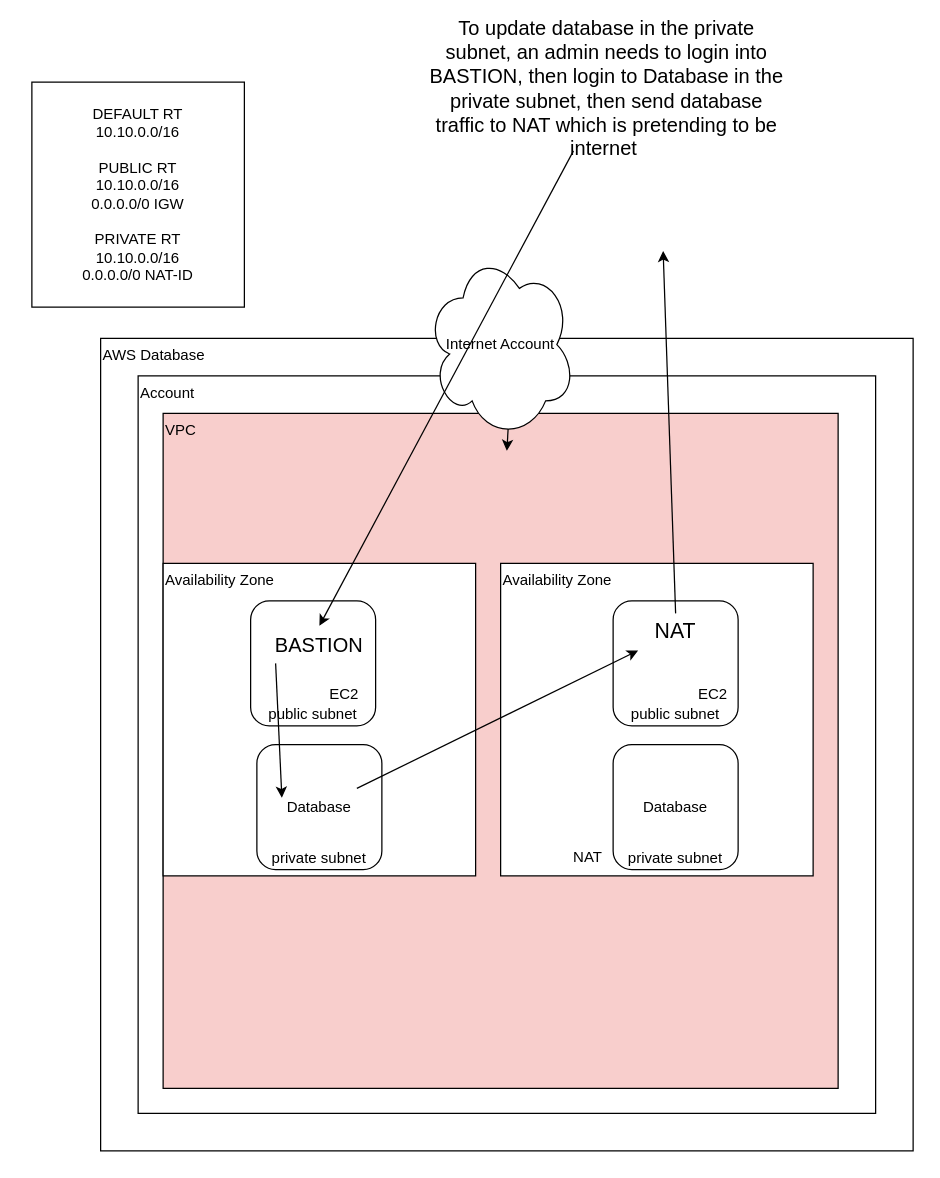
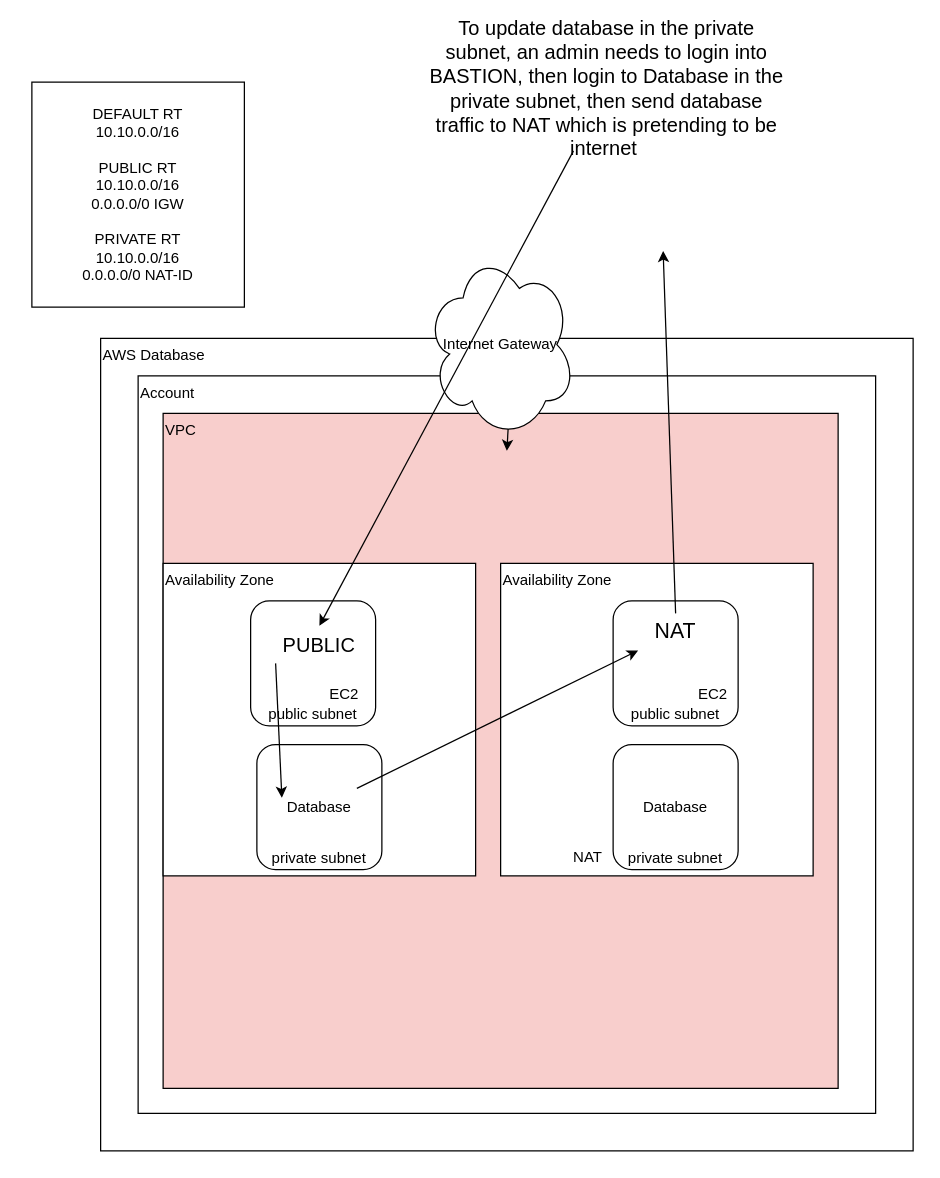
node "Internet Account": label "Internet Account" -> "Internet Gateway"
node "BASTION": label "BASTION" -> "PUBLIC"
